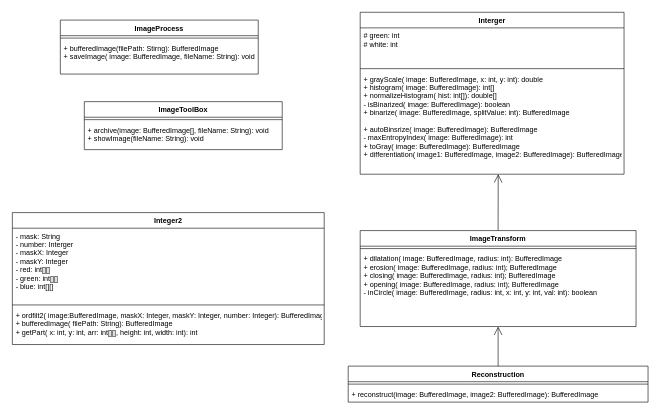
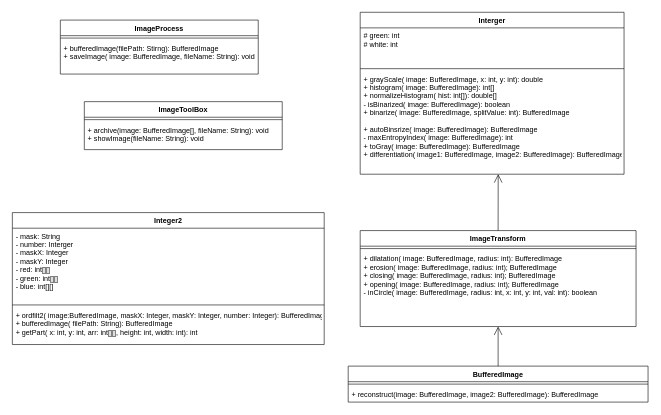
node "Reconstruction": label "Reconstruction" -> "BufferedImage"
